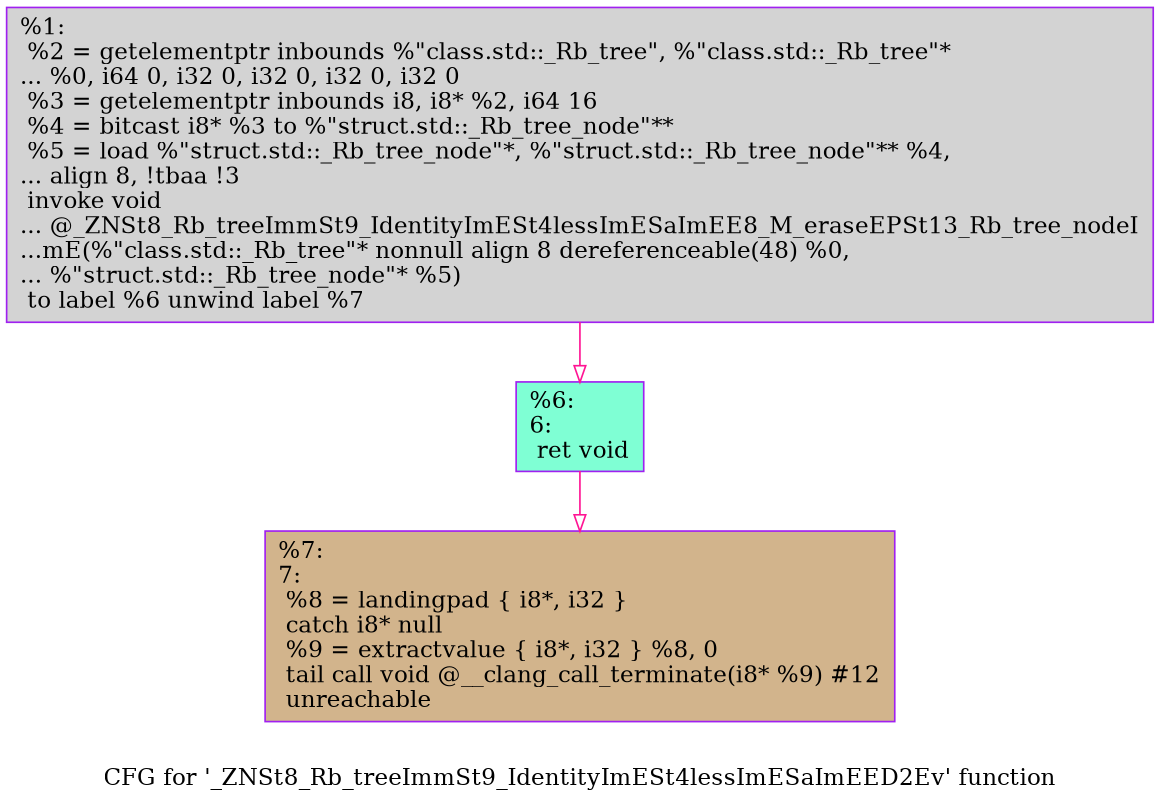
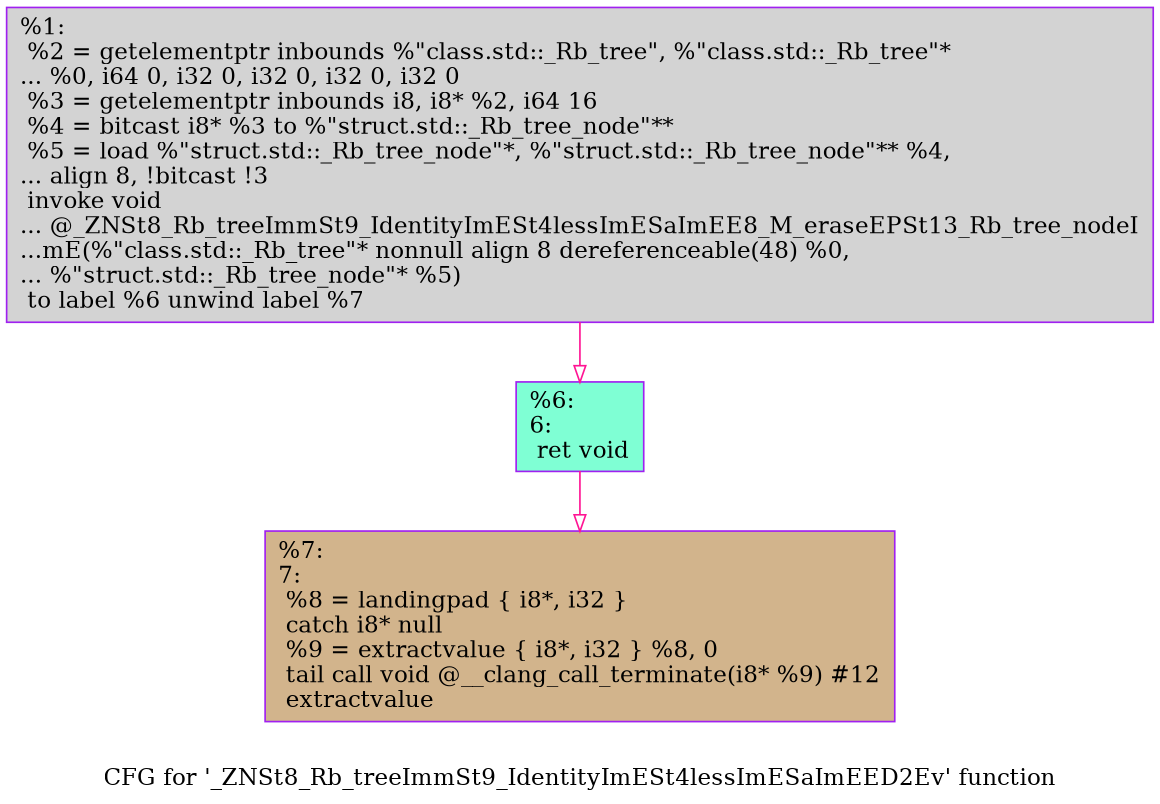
node "%1:": text "... align 8, !tbaa !3" -> "... align 8, !bitcast !3"
node "%7:": text "unreachable" -> "extractvalue"
